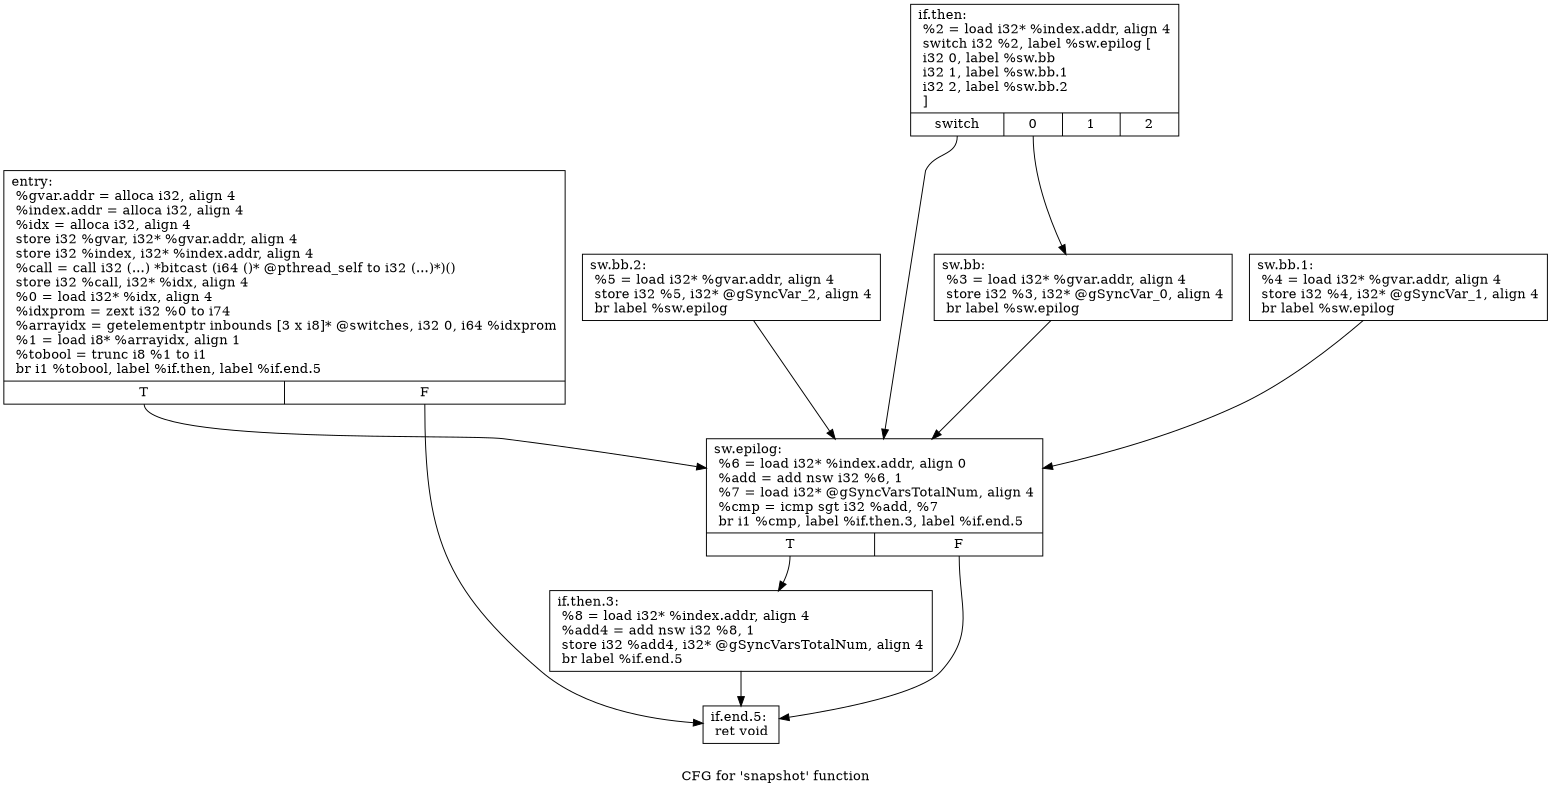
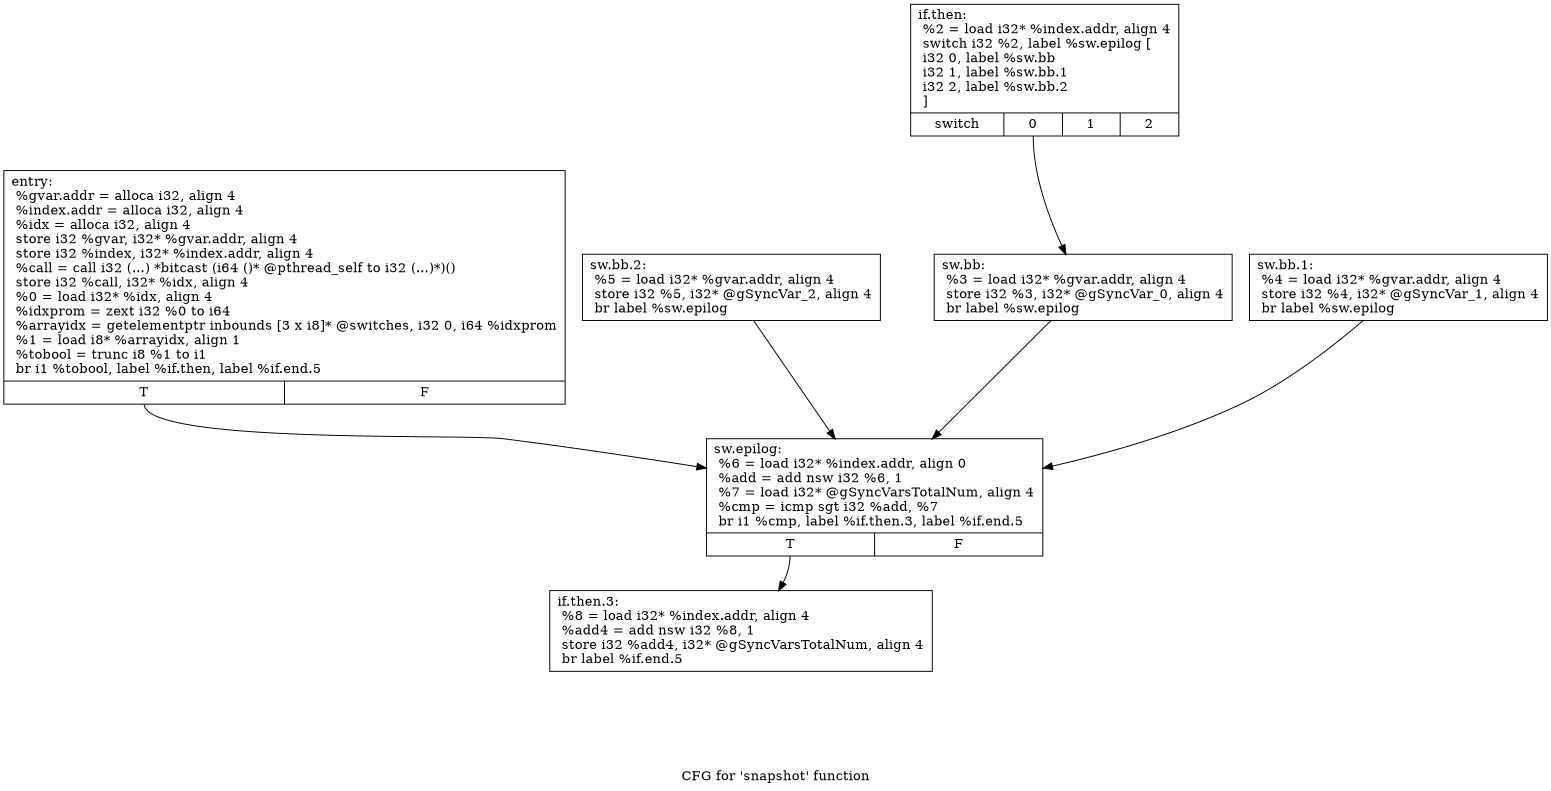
edge "if.then:" -> "sw.epilog:": removed
node "entry:": text "%idxprom = zext i32 %0 to i74" -> "%idxprom = zext i32 %0 to i64"
node "if.end.5:": removed
